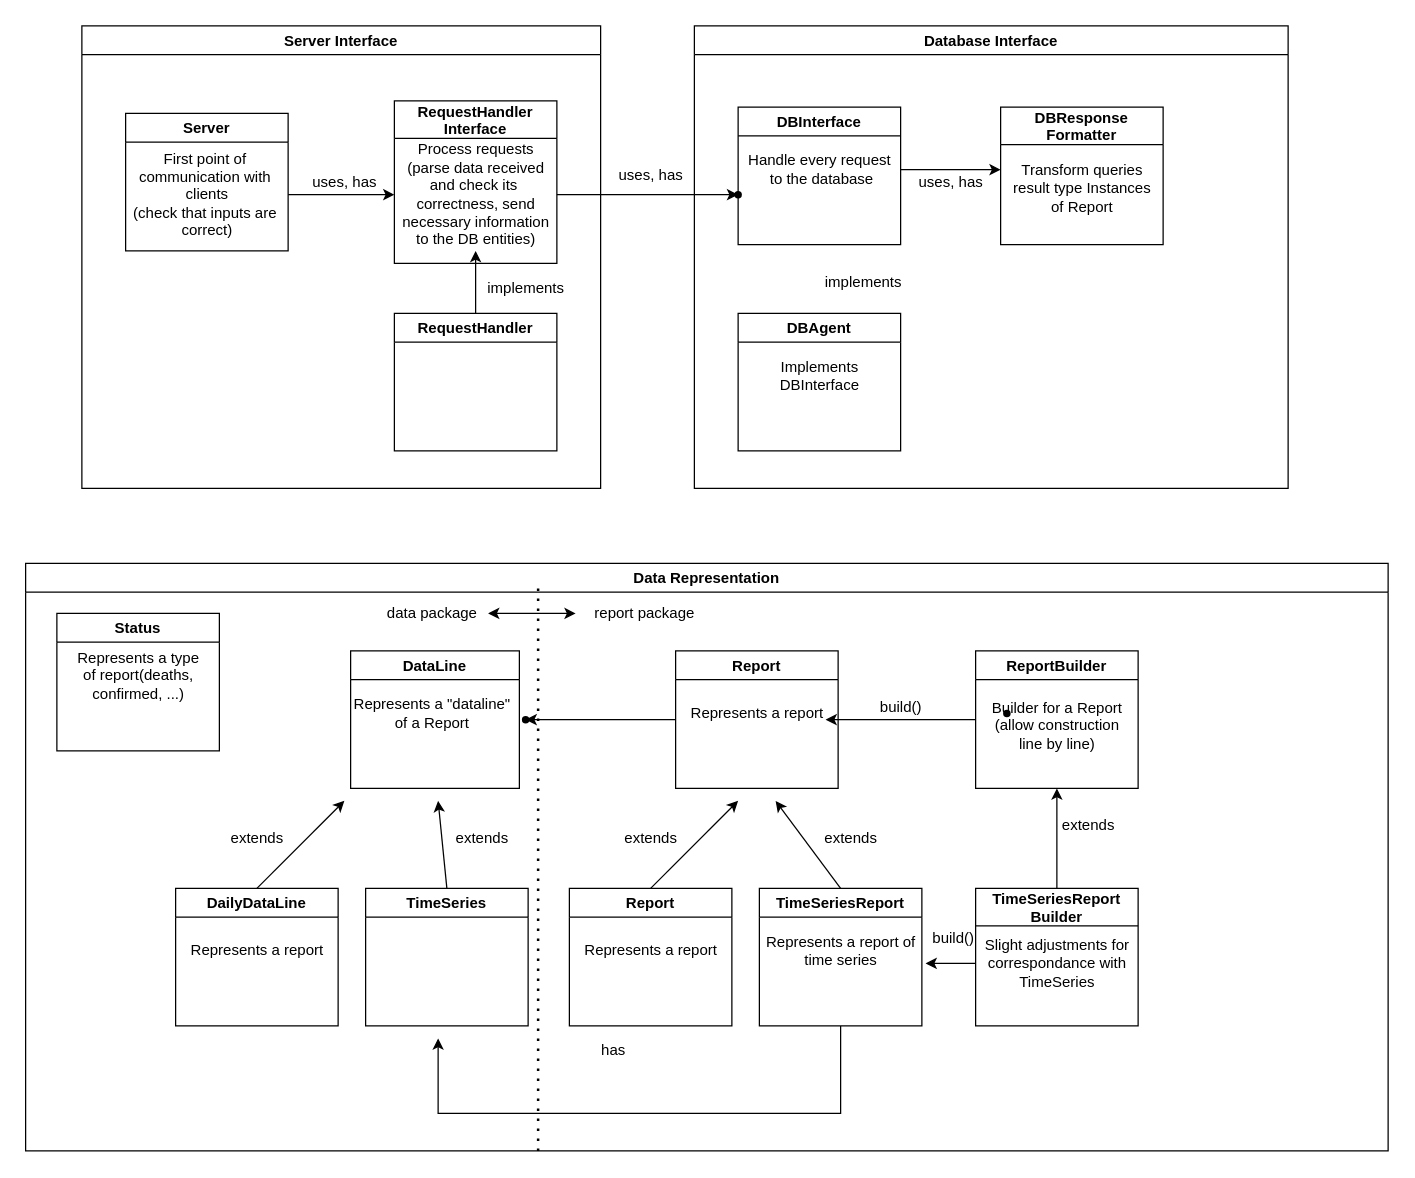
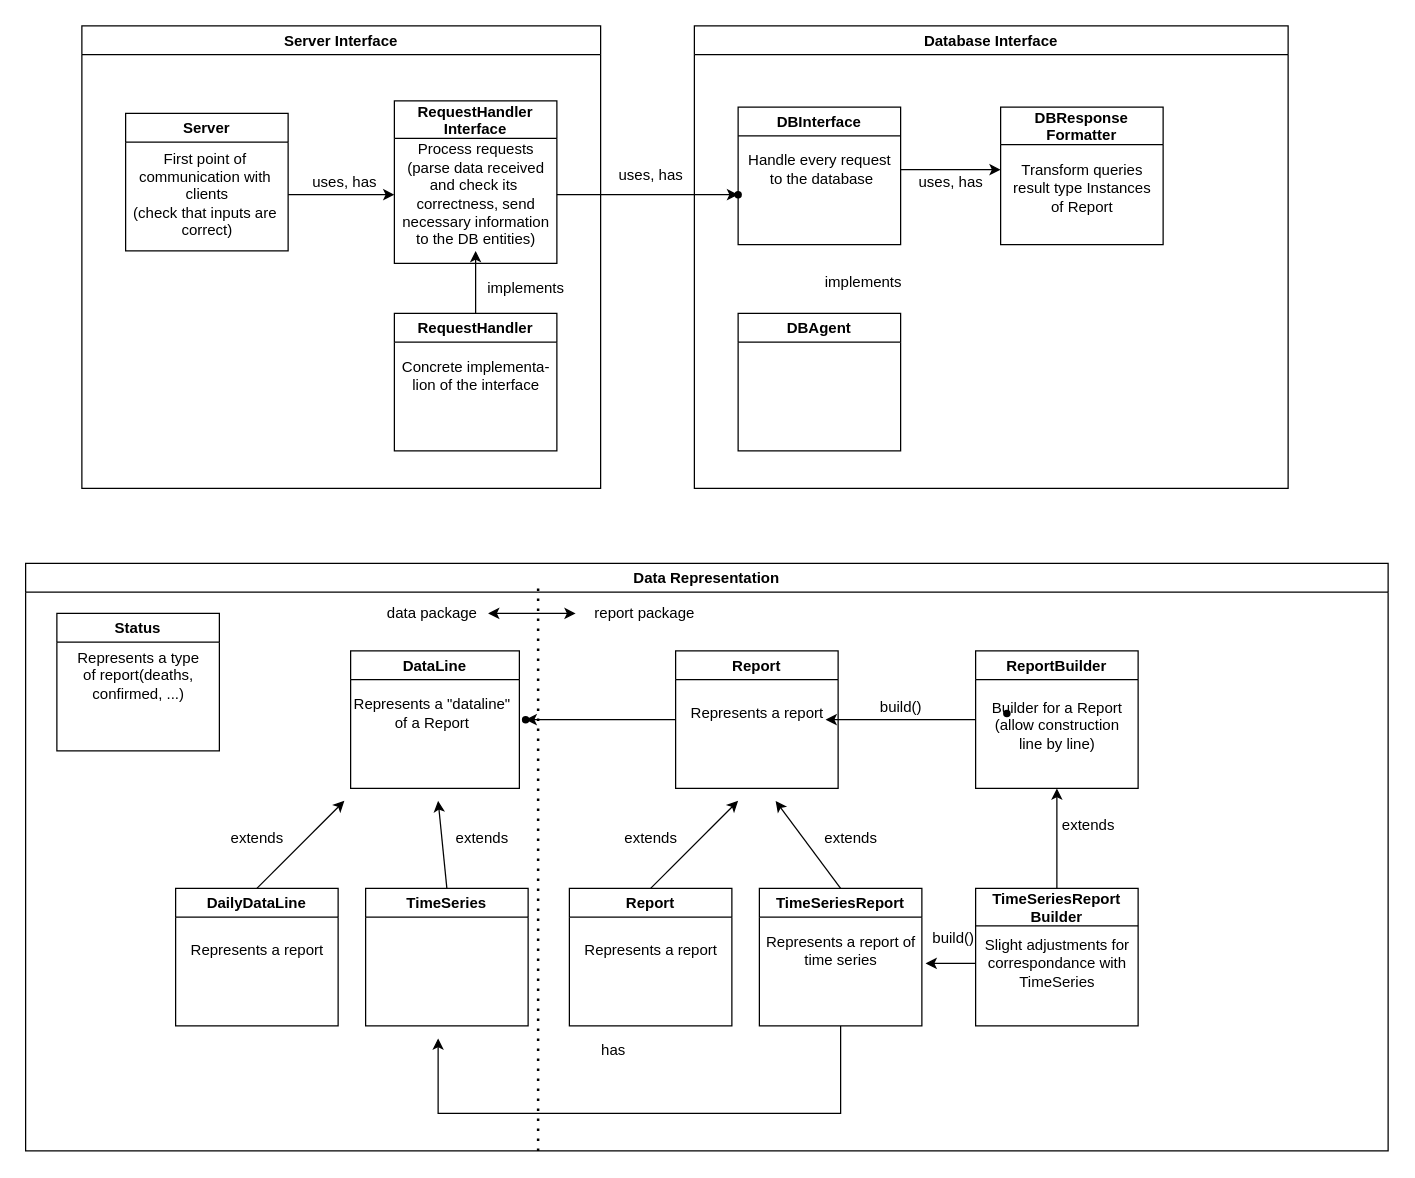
node "Concrete implementa- lion of the interface": added
node "Implements DBInterface": removed
